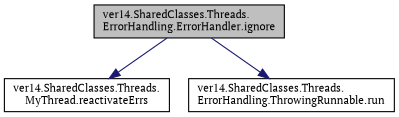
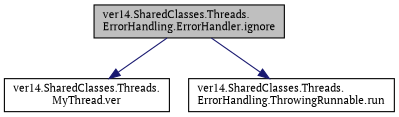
node "ver14.SharedClasses.Threads. MyThread.reactivateErrs": label "ver14.SharedClasses.Threads. MyThread.reactivateErrs" -> "ver14.SharedClasses.Threads. MyThread.ver"
